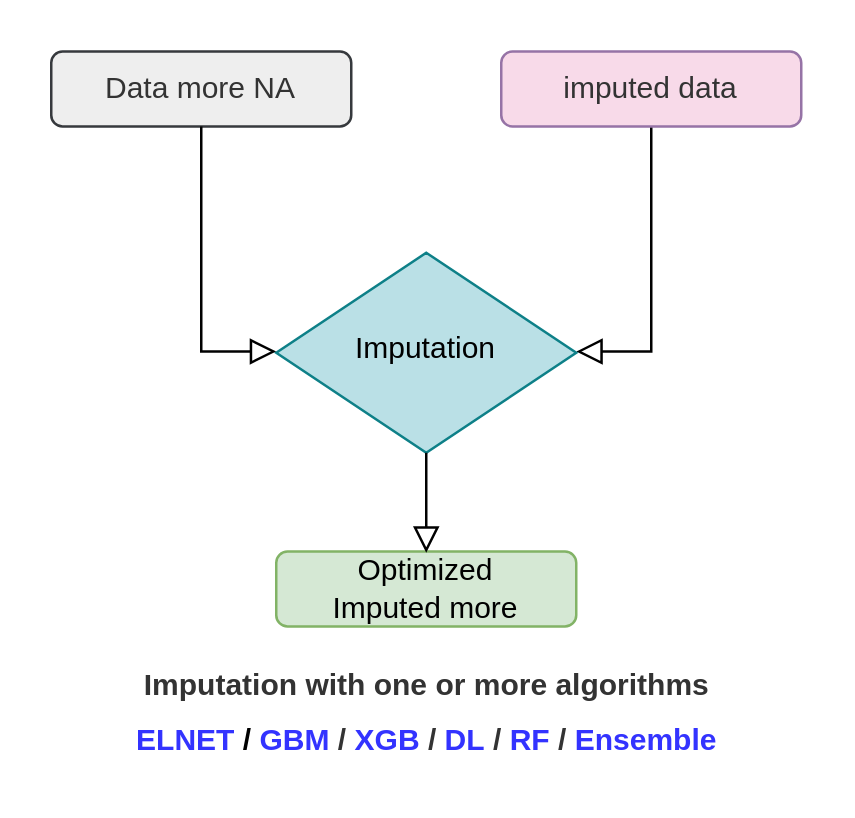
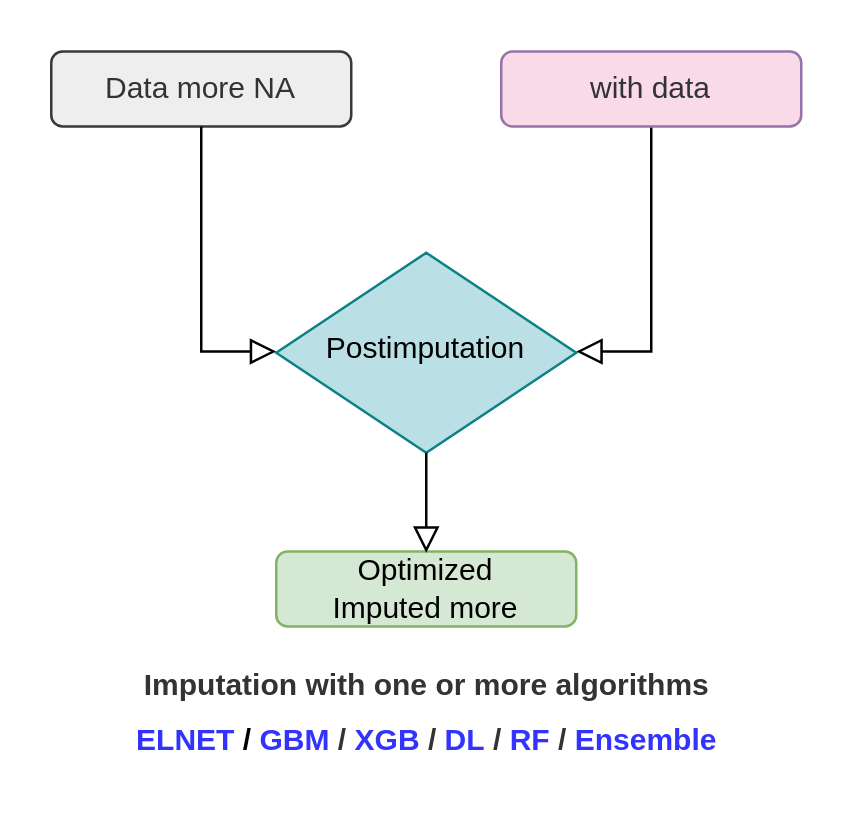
node "imputed data": label "imputed data" -> "with data"
node "Imputation": label "Imputation" -> "Postimputation"
